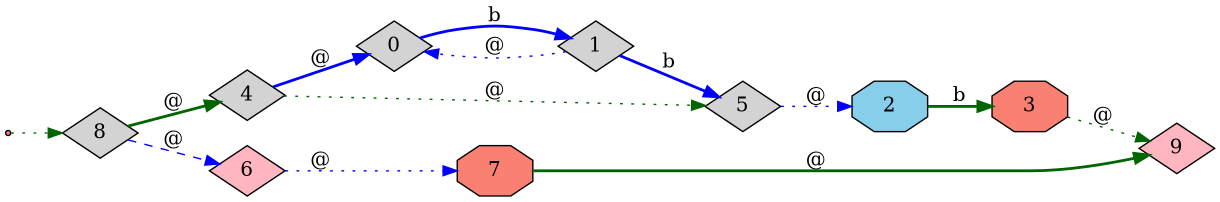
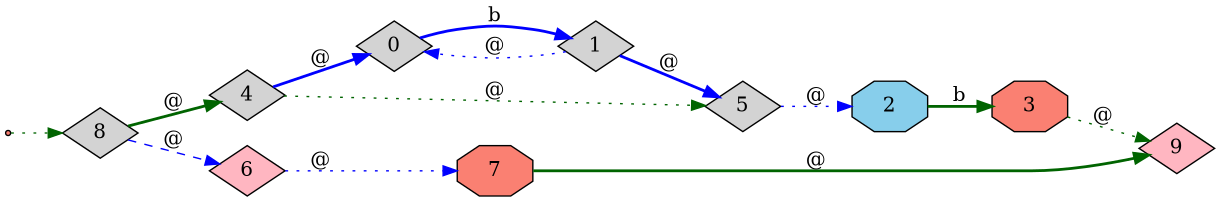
edge "1" -> "5": label "b" -> "@"
